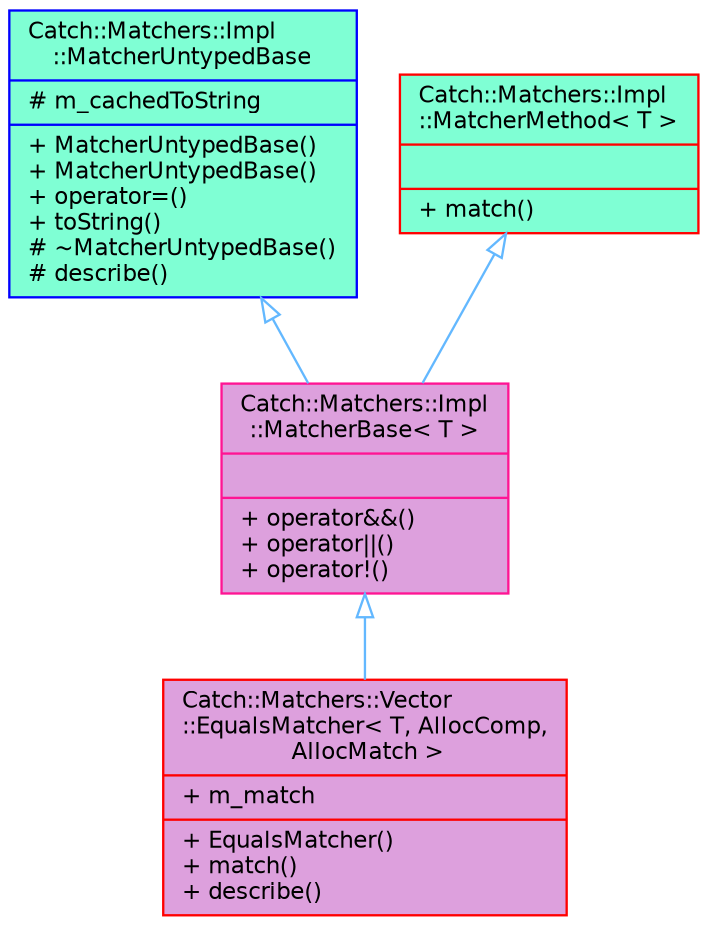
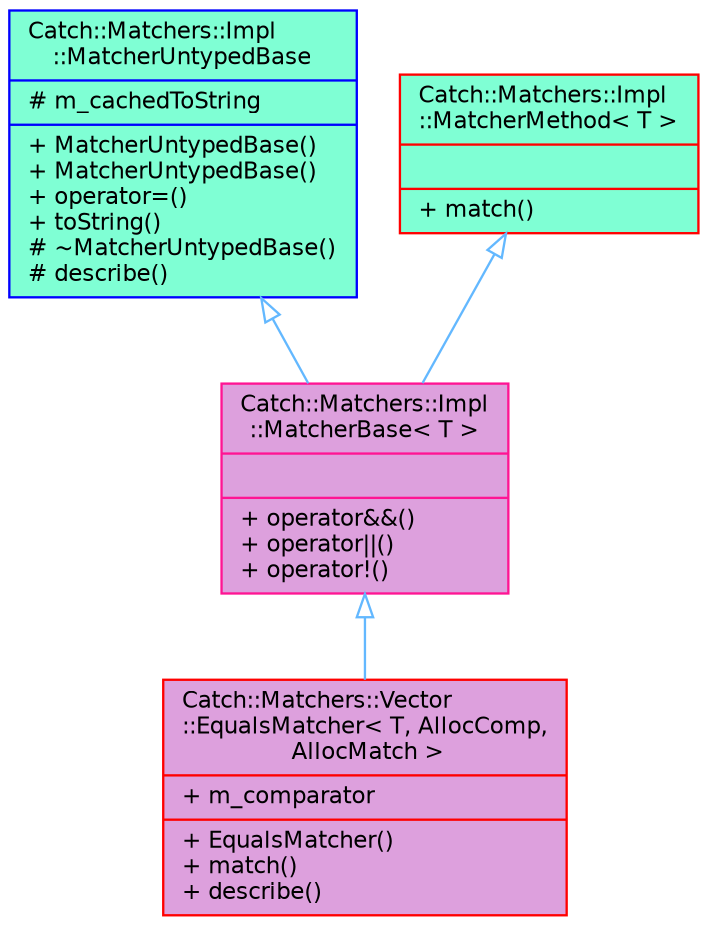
node "Catch::Matchers::Vector": text "+ m_match" -> "+ m_comparator"
